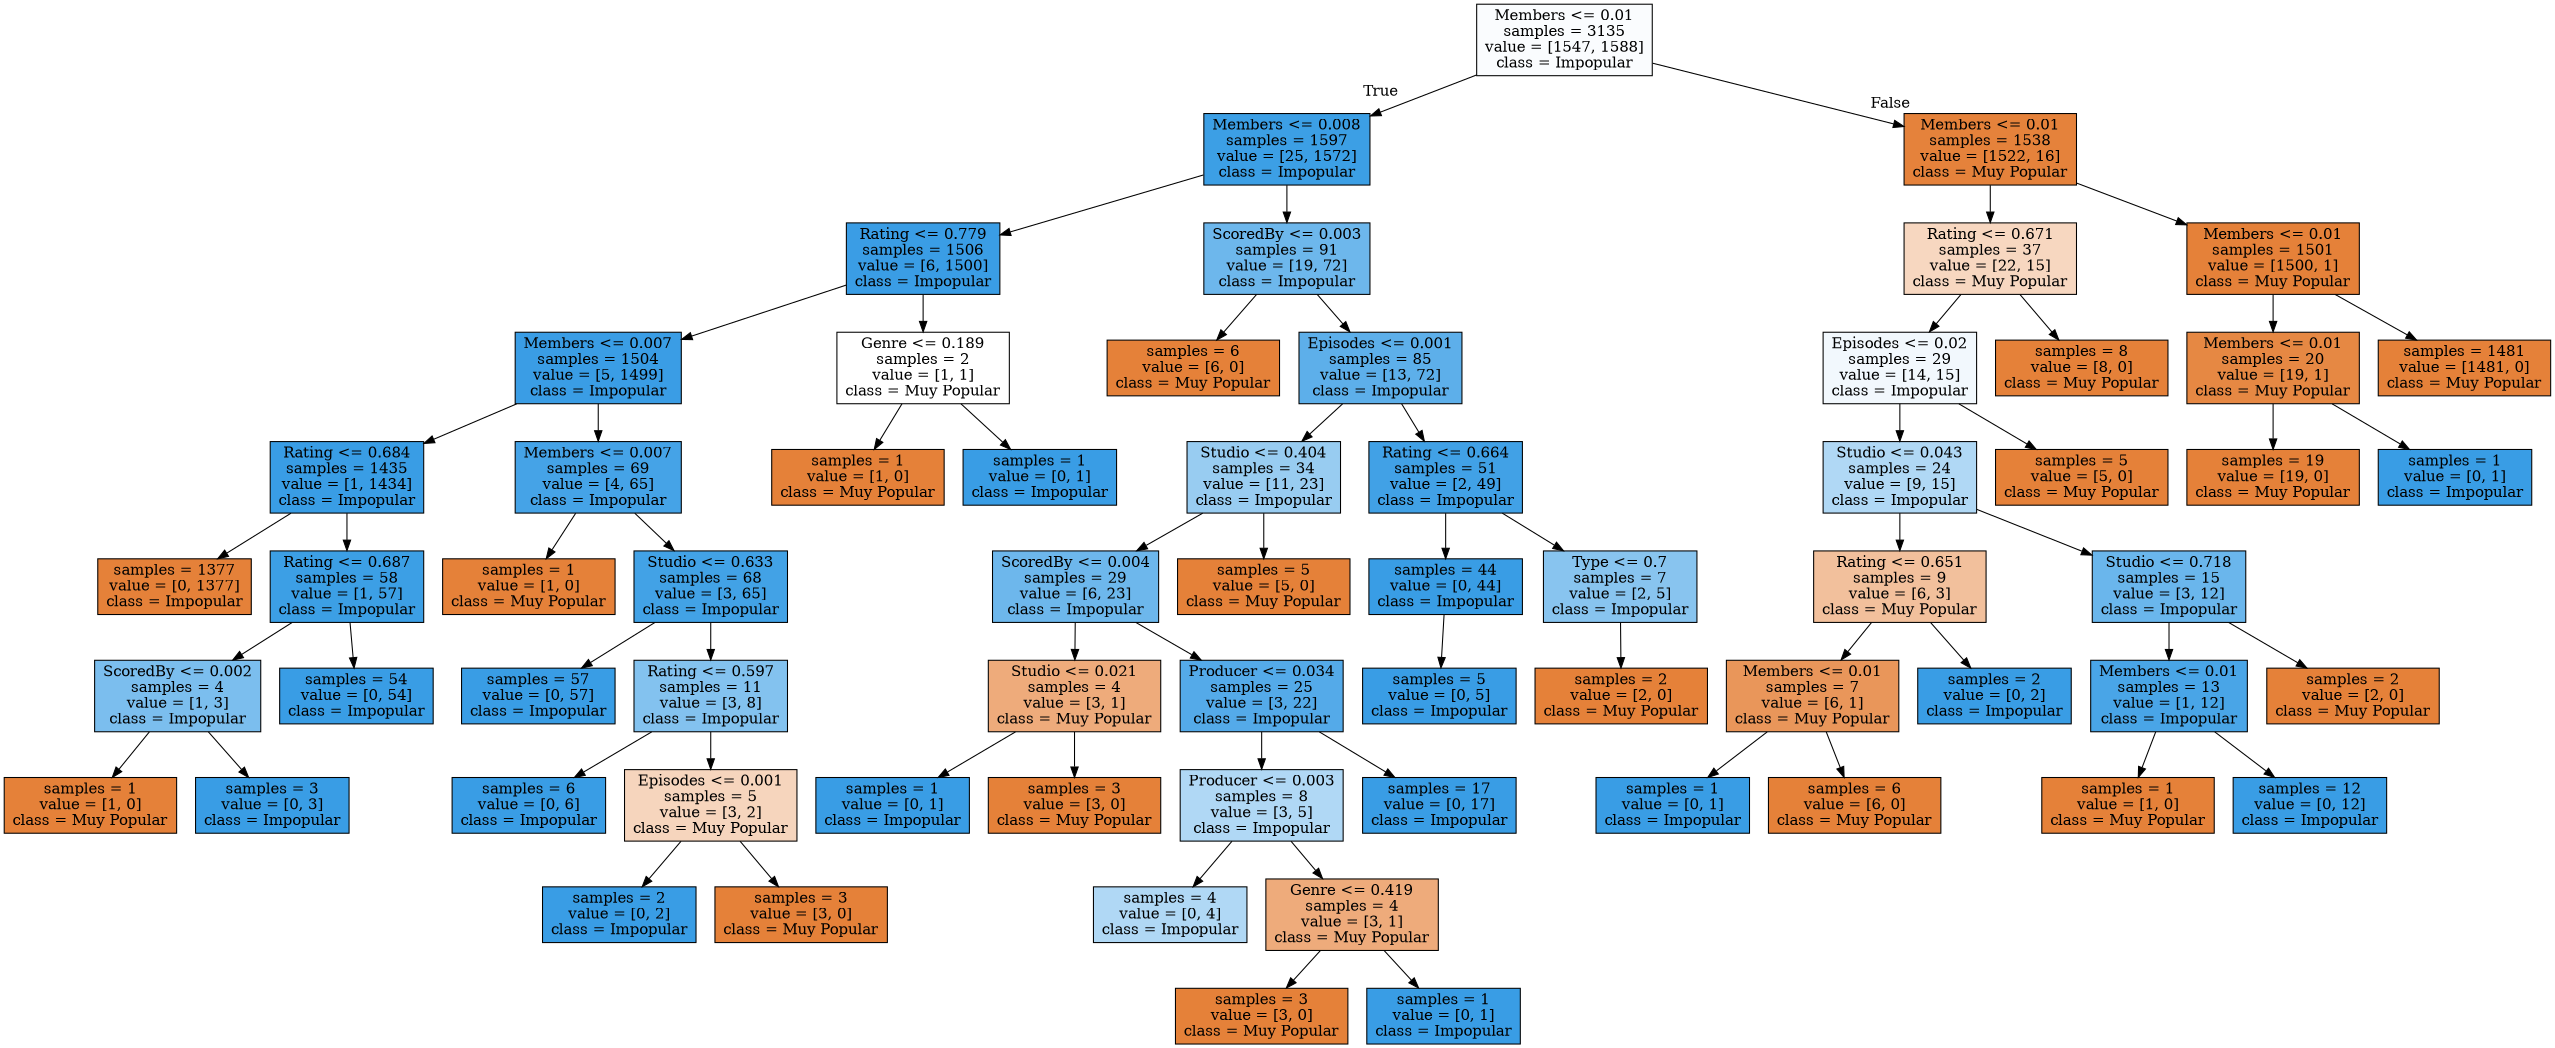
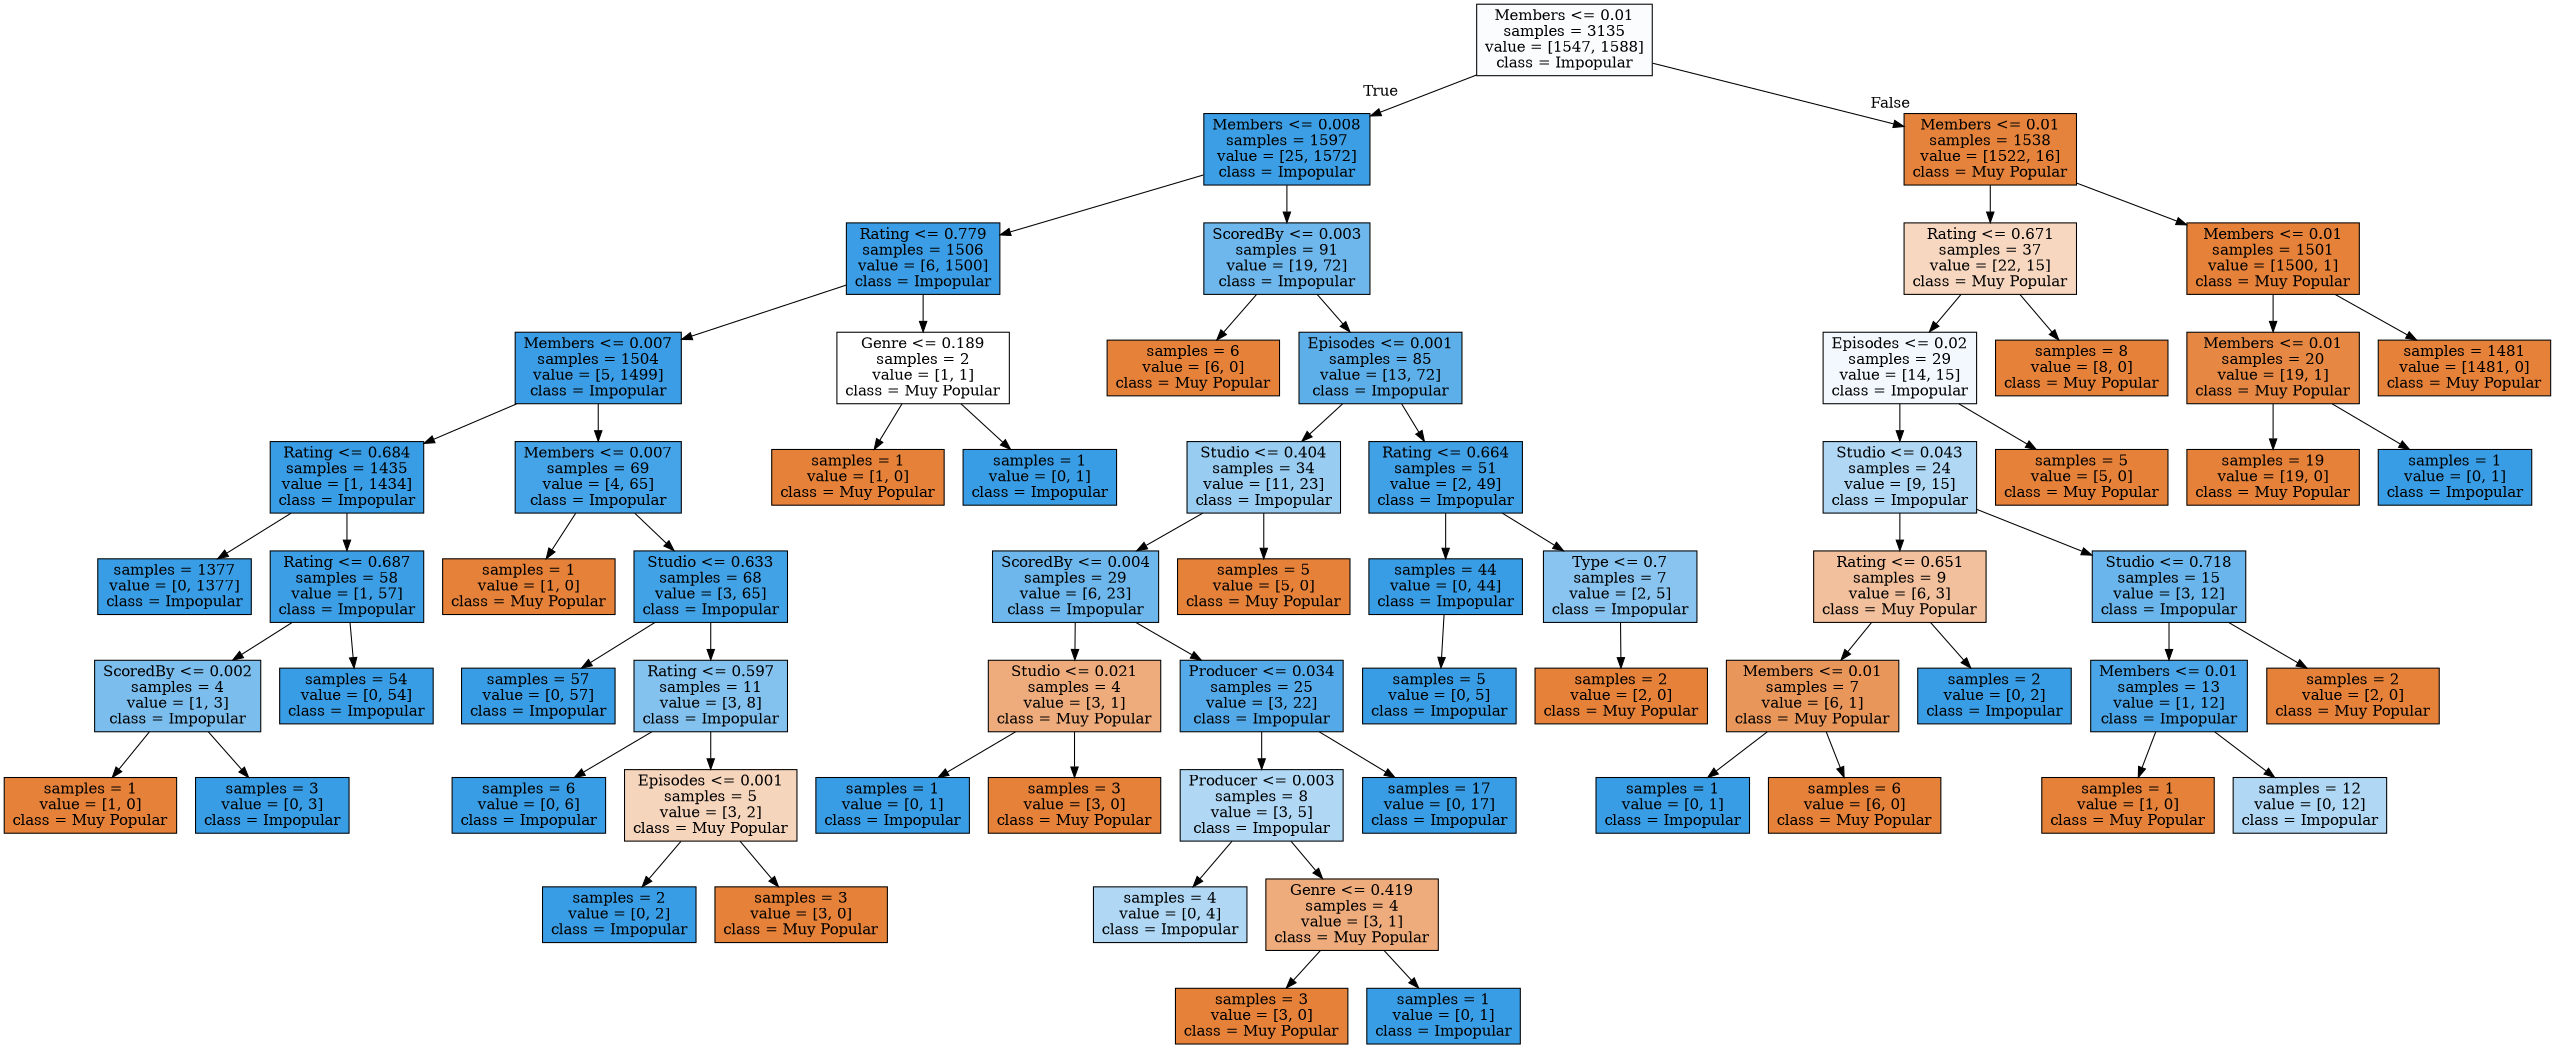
node "samples = 1377 value = [0, 1377] class = Impopular": fillcolor #e58139 -> #399de5
node "samples = 12 value = [0, 12] class = Impopular": fillcolor #399de5 -> #b0d8f5
